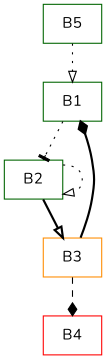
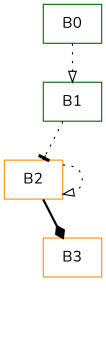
node "B5": label "B5" -> "B0"
node "B2": color darkgreen -> darkorange
edge "B3" -> "B1": removed
edge "B2" -> "B3": arrowhead onormal -> diamond
node "B4": removed
